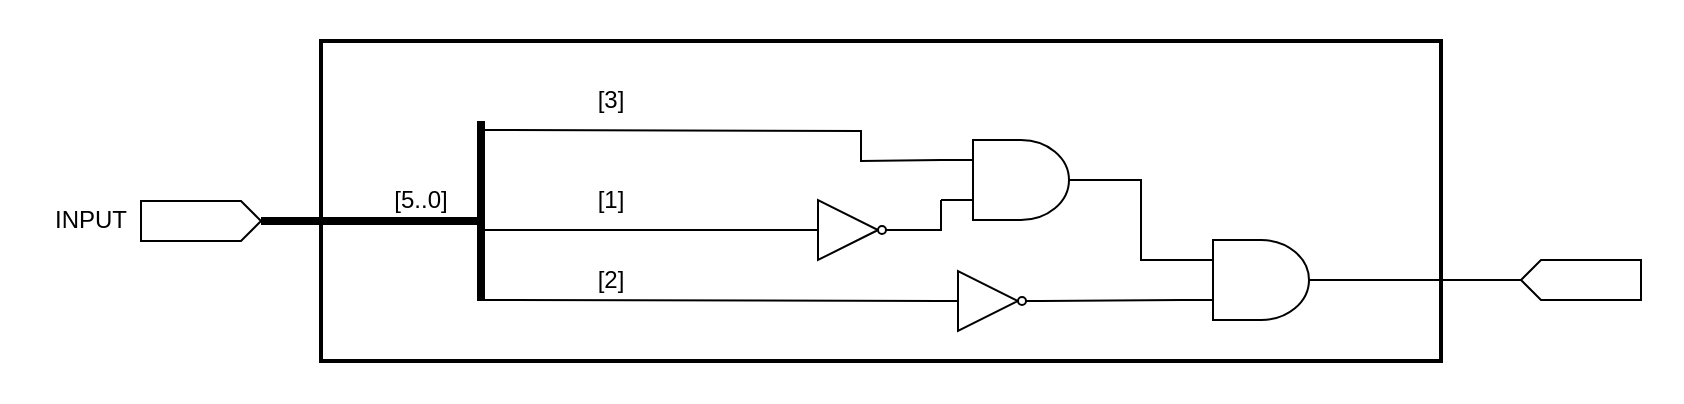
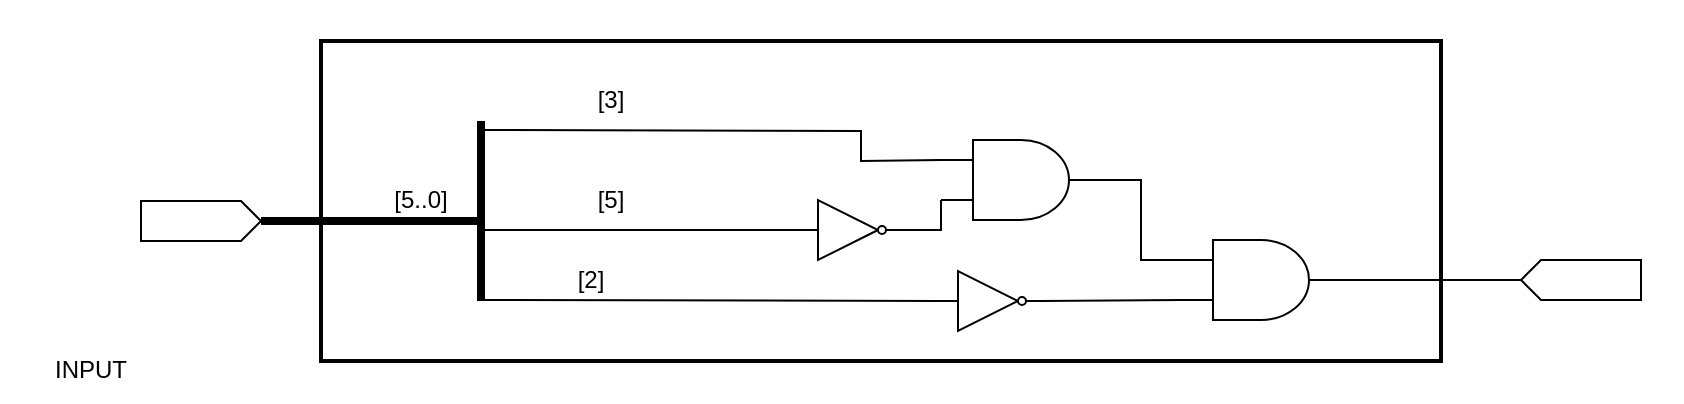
node "[1]": label "[1]" -> "[5]"
node "INPUT": moved (91, 221) -> (91, 371)
node "[2]": moved (611, 280) -> (591, 280)
